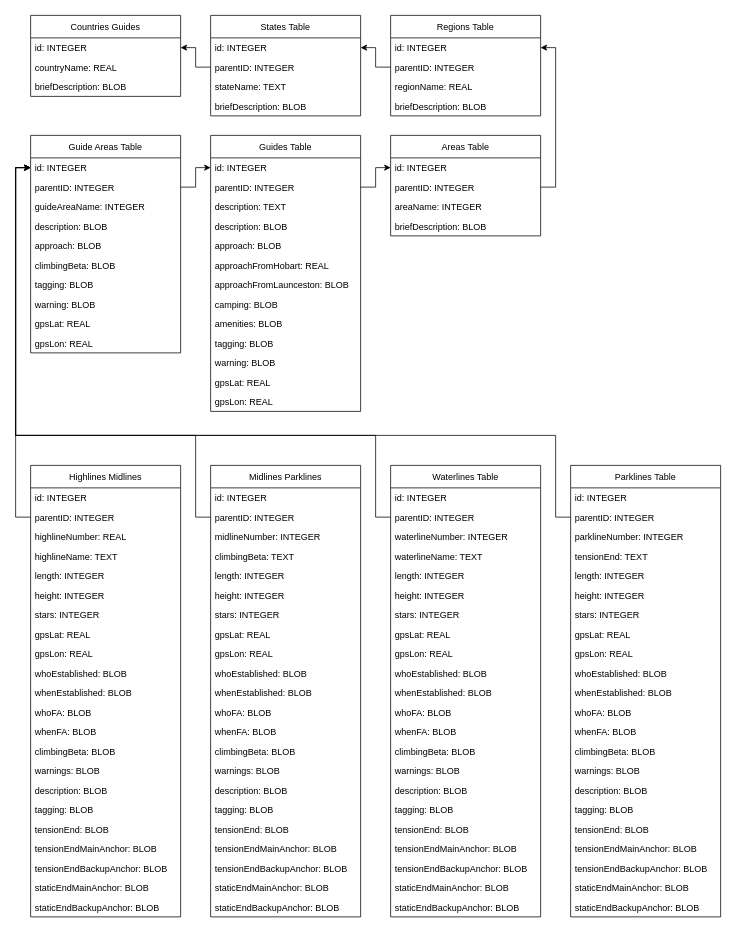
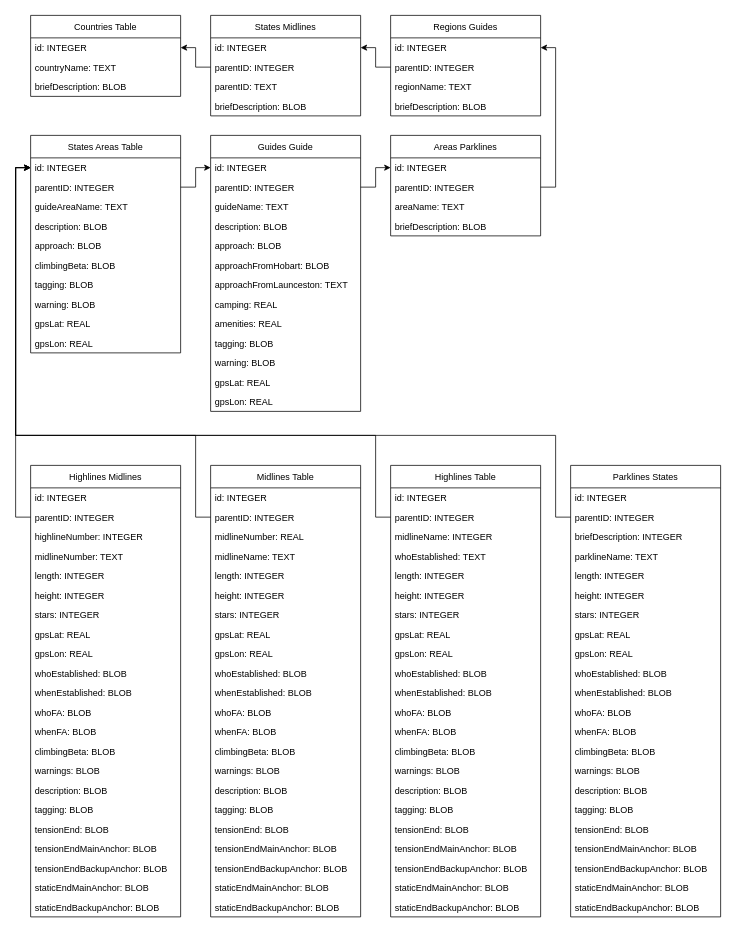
node "Countries Guides": label "Countries Guides" -> "Countries Table"
node "States Table": label "States Table" -> "States Midlines"
node "Regions Table": label "Regions Table" -> "Regions Guides"
node "countryName: REAL": label "countryName: REAL" -> "countryName: TEXT"
node "stateName: TEXT": label "stateName: TEXT" -> "parentID: TEXT"
node "regionName: REAL": label "regionName: REAL" -> "regionName: TEXT"
node "Guide Areas Table": label "Guide Areas Table" -> "States Areas Table"
node "Guides Table": label "Guides Table" -> "Guides Guide"
node "Areas Table": label "Areas Table" -> "Areas Parklines"
node "guideAreaName: INTEGER": label "guideAreaName: INTEGER" -> "guideAreaName: TEXT"
node "description: TEXT": label "description: TEXT" -> "guideName: TEXT"
node "areaName: INTEGER": label "areaName: INTEGER" -> "areaName: TEXT"
node "approachFromHobart: REAL": label "approachFromHobart: REAL" -> "approachFromHobart: BLOB"
node "approachFromLaunceston: BLOB": label "approachFromLaunceston: BLOB" -> "approachFromLaunceston: TEXT"
node "camping: BLOB": label "camping: BLOB" -> "camping: REAL"
node "amenities: BLOB": label "amenities: BLOB" -> "amenities: REAL"
node "Midlines Parklines": label "Midlines Parklines" -> "Midlines Table"
node "Waterlines Table": label "Waterlines Table" -> "Highlines Table"
node "Parklines Table": label "Parklines Table" -> "Parklines States"
node "highlineNumber: REAL": label "highlineNumber: REAL" -> "highlineNumber: INTEGER"
node "midlineNumber: INTEGER": label "midlineNumber: INTEGER" -> "midlineNumber: REAL"
node "waterlineNumber: INTEGER": label "waterlineNumber: INTEGER" -> "midlineName: INTEGER"
node "parklineNumber: INTEGER": label "parklineNumber: INTEGER" -> "briefDescription: INTEGER"
node "highlineName: TEXT": label "highlineName: TEXT" -> "midlineNumber: TEXT"
node "climbingBeta: TEXT": label "climbingBeta: TEXT" -> "midlineName: TEXT"
node "waterlineName: TEXT": label "waterlineName: TEXT" -> "whoEstablished: TEXT"
node "tensionEnd: TEXT": label "tensionEnd: TEXT" -> "parklineName: TEXT"
